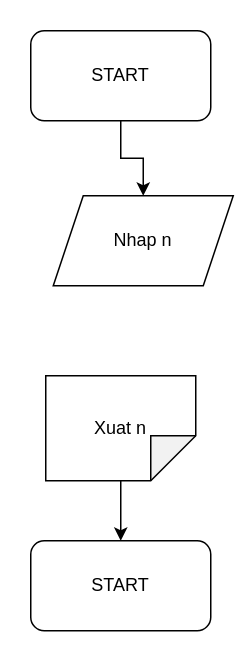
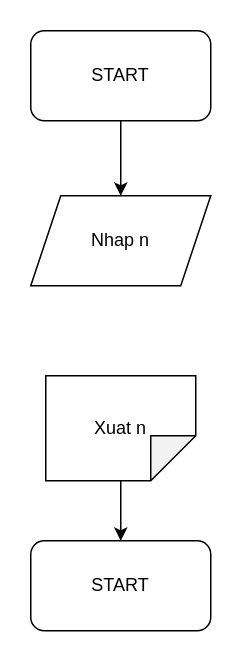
node "Nhap n": moved (143, 241) -> (121, 241)
